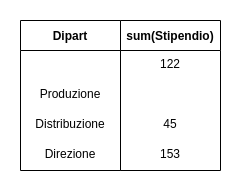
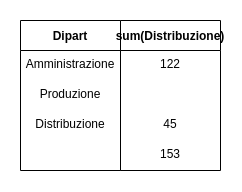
node "sum(Stipendio)": label "sum(Stipendio)" -> "sum(Distribuzione)"
node "Amministrazione": added
node "Direzione": removed
